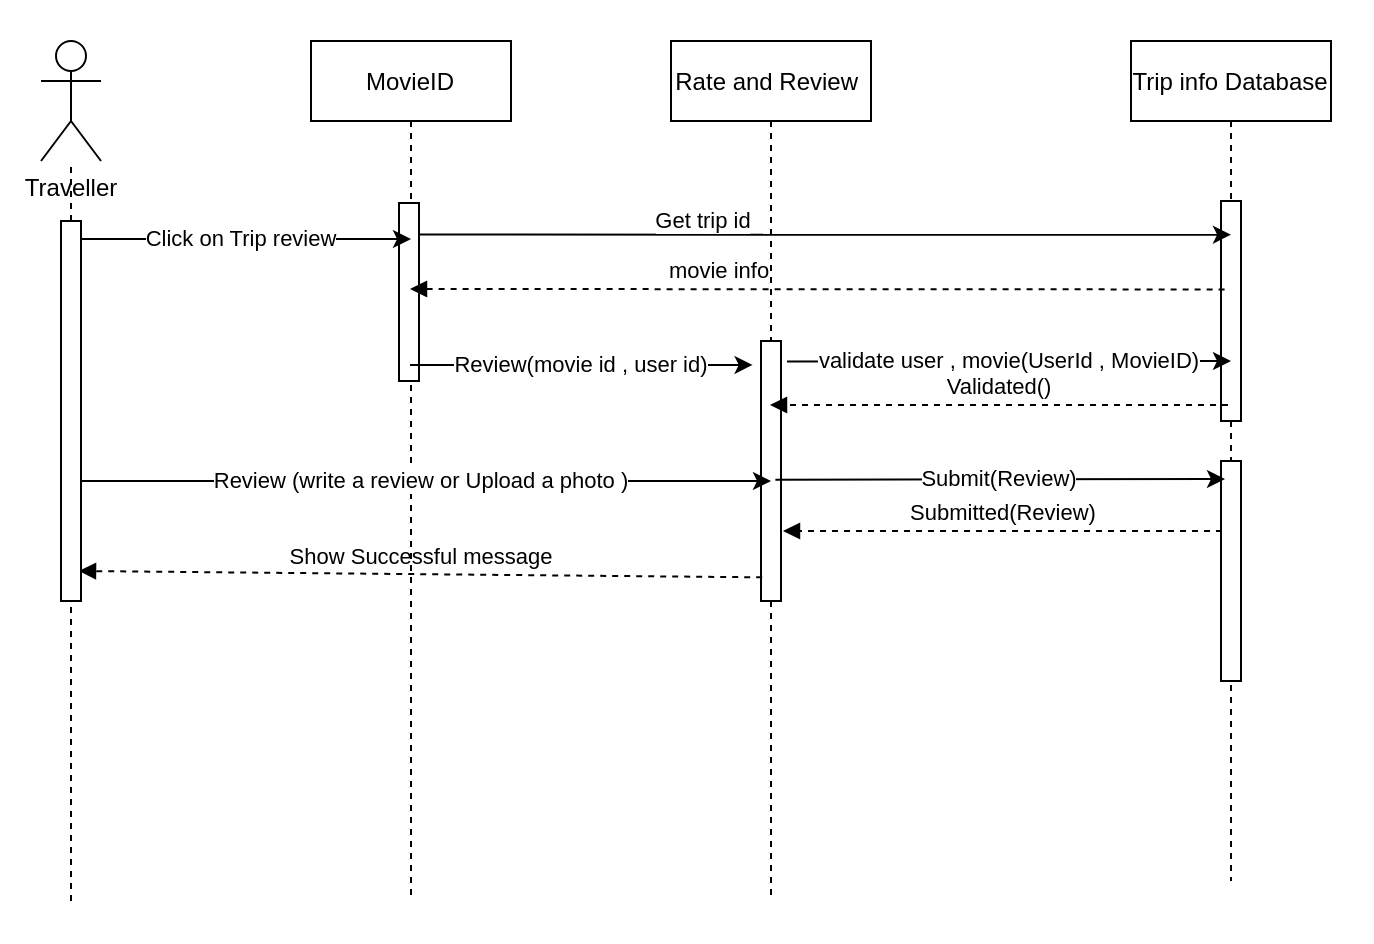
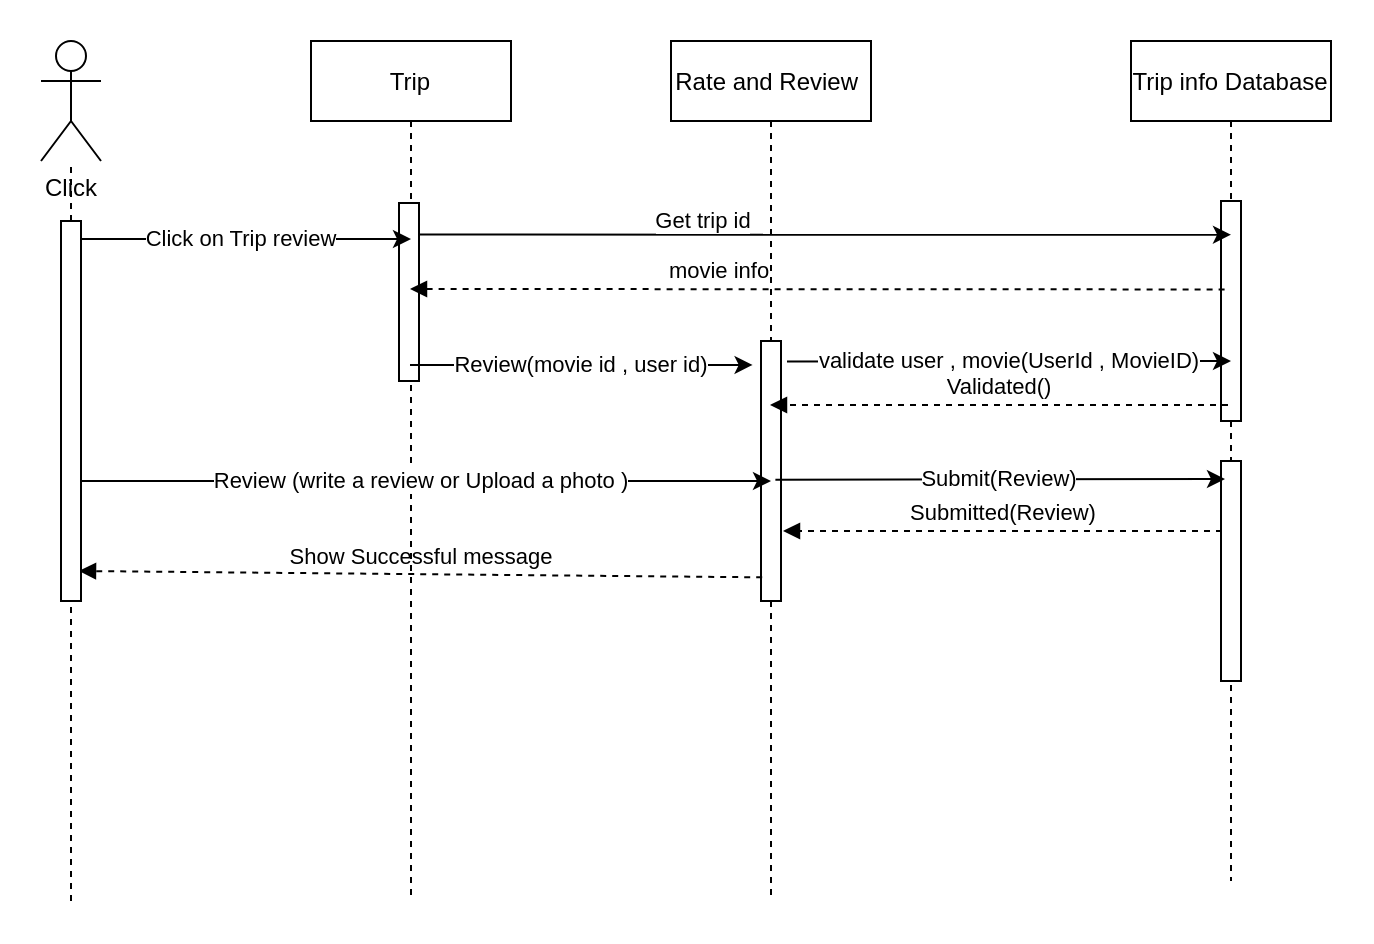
node "MovieID": label "MovieID" -> "Trip"
node "Traveller": label "Traveller" -> "Click"
